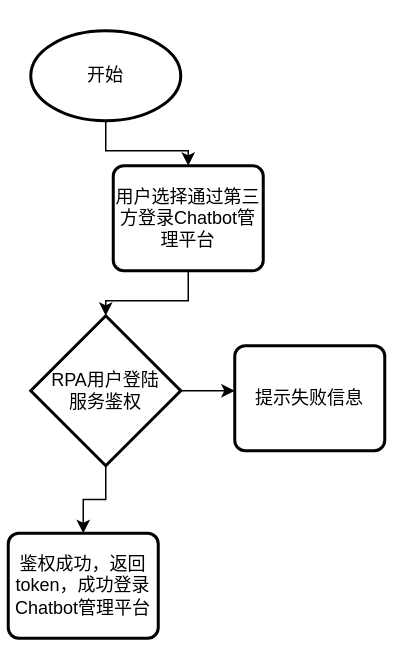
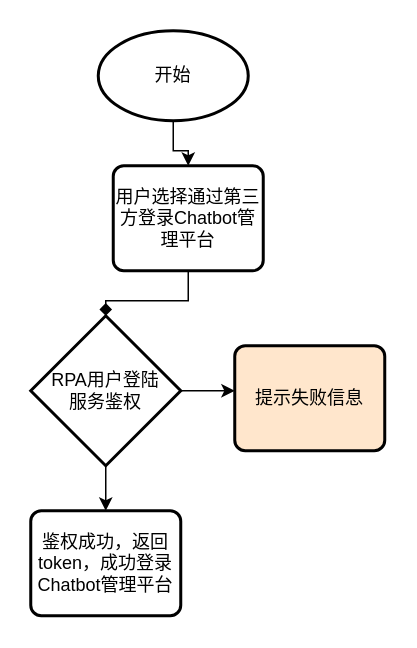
node "开始": moved (106, 76) -> (173, 76)
edge "用户选择通过第三方登录Chatbot管理平台" -> "RPA用户登陆 服务鉴权": arrowhead classic -> diamond
node "提示失败信息": fillcolor #ffffff -> #ffe6cc
node "鉴权成功，返回token，成功登录Chatbot管理平台": moved (83, 586) -> (106, 563)
